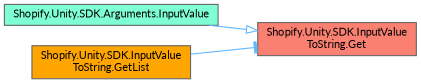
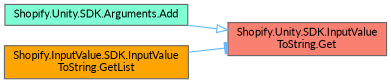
node "Shopify.Unity.SDK.Arguments.InputValue": label "Shopify.Unity.SDK.Arguments.InputValue" -> "Shopify.Unity.SDK.Arguments.Add"
node "Shopify.Unity.SDK.InputValue ToString.GetList": label "Shopify.Unity.SDK.InputValue ToString.GetList" -> "Shopify.InputValue.SDK.InputValue ToString.GetList"
